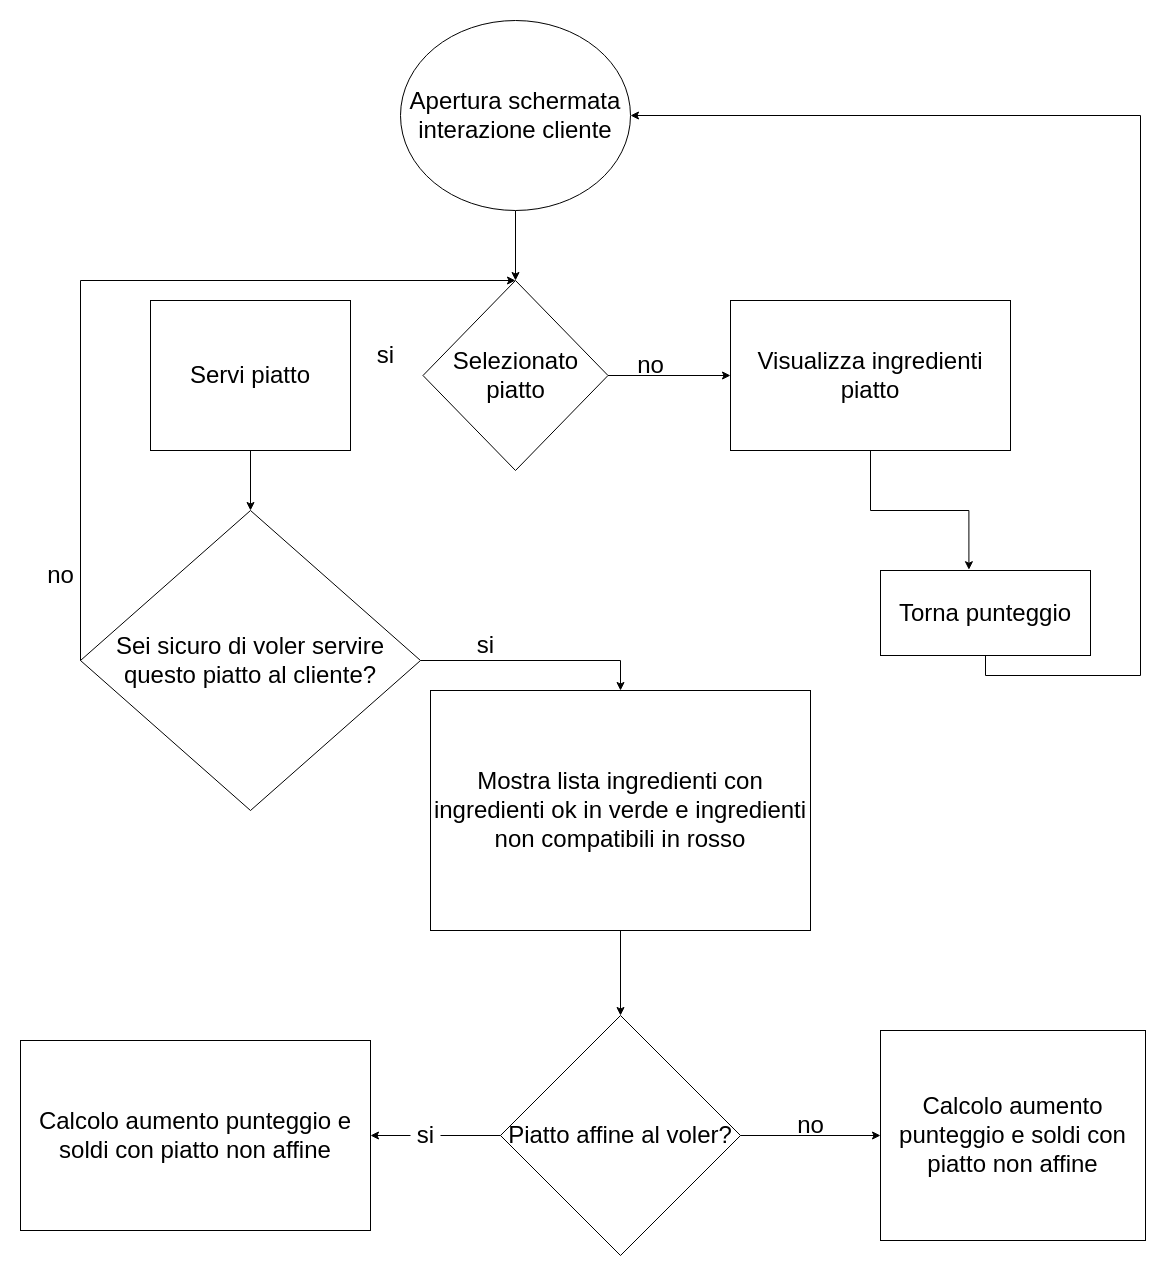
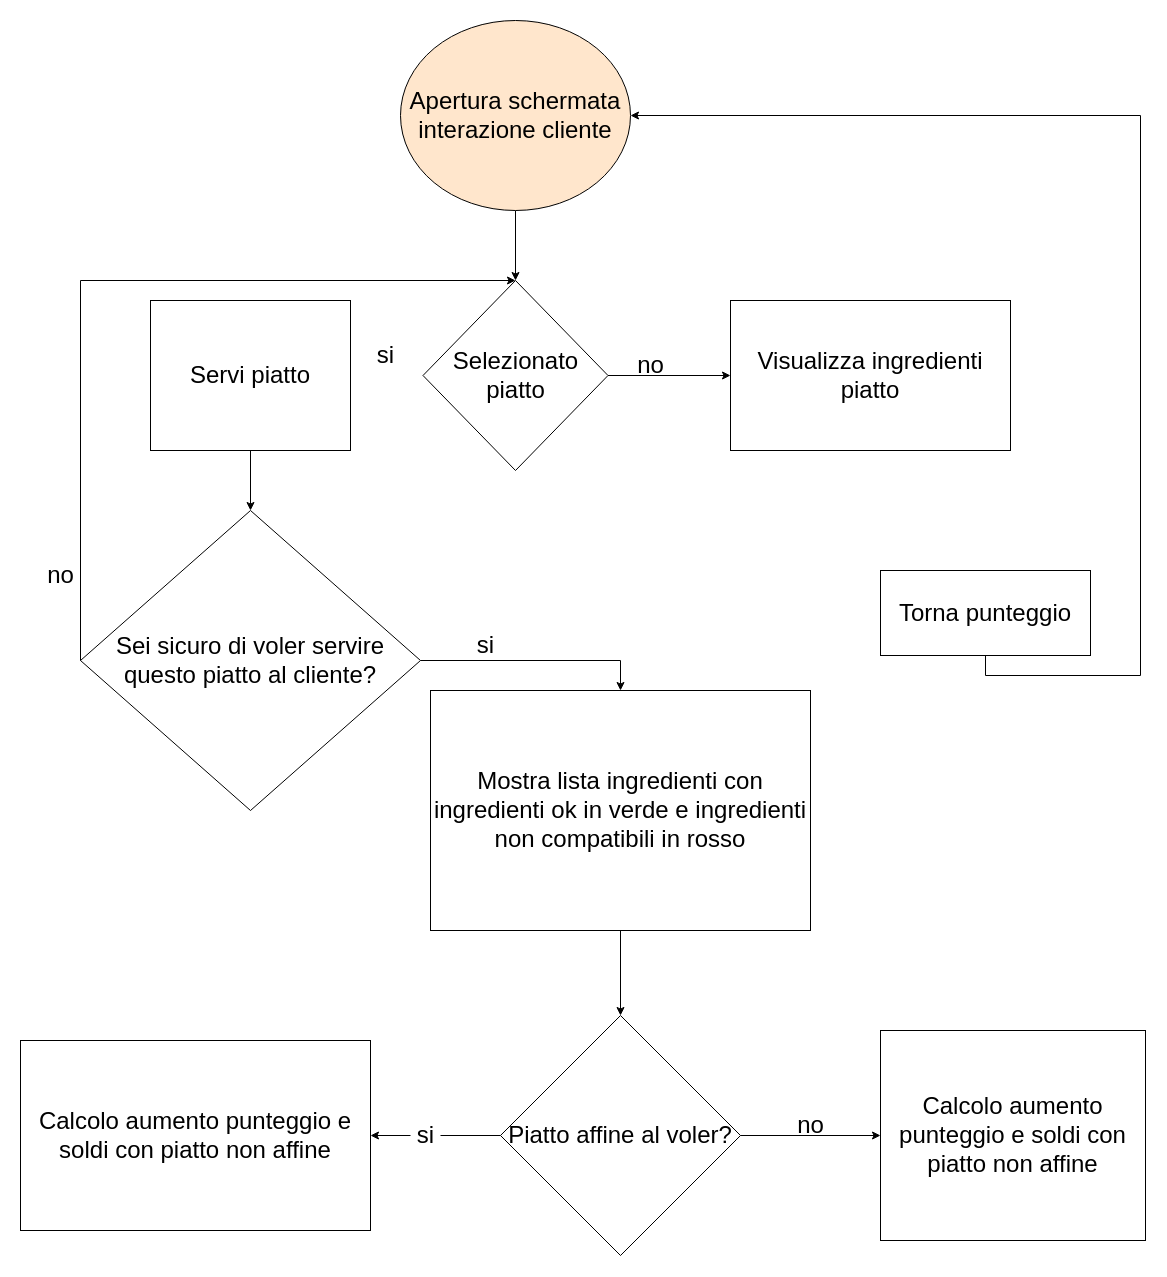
node "Apertura schermata interazione cliente": fillcolor #ffffff -> #ffe6cc
edge "Visualizza ingredienti piatto" -> "Torna punteggio": removed
